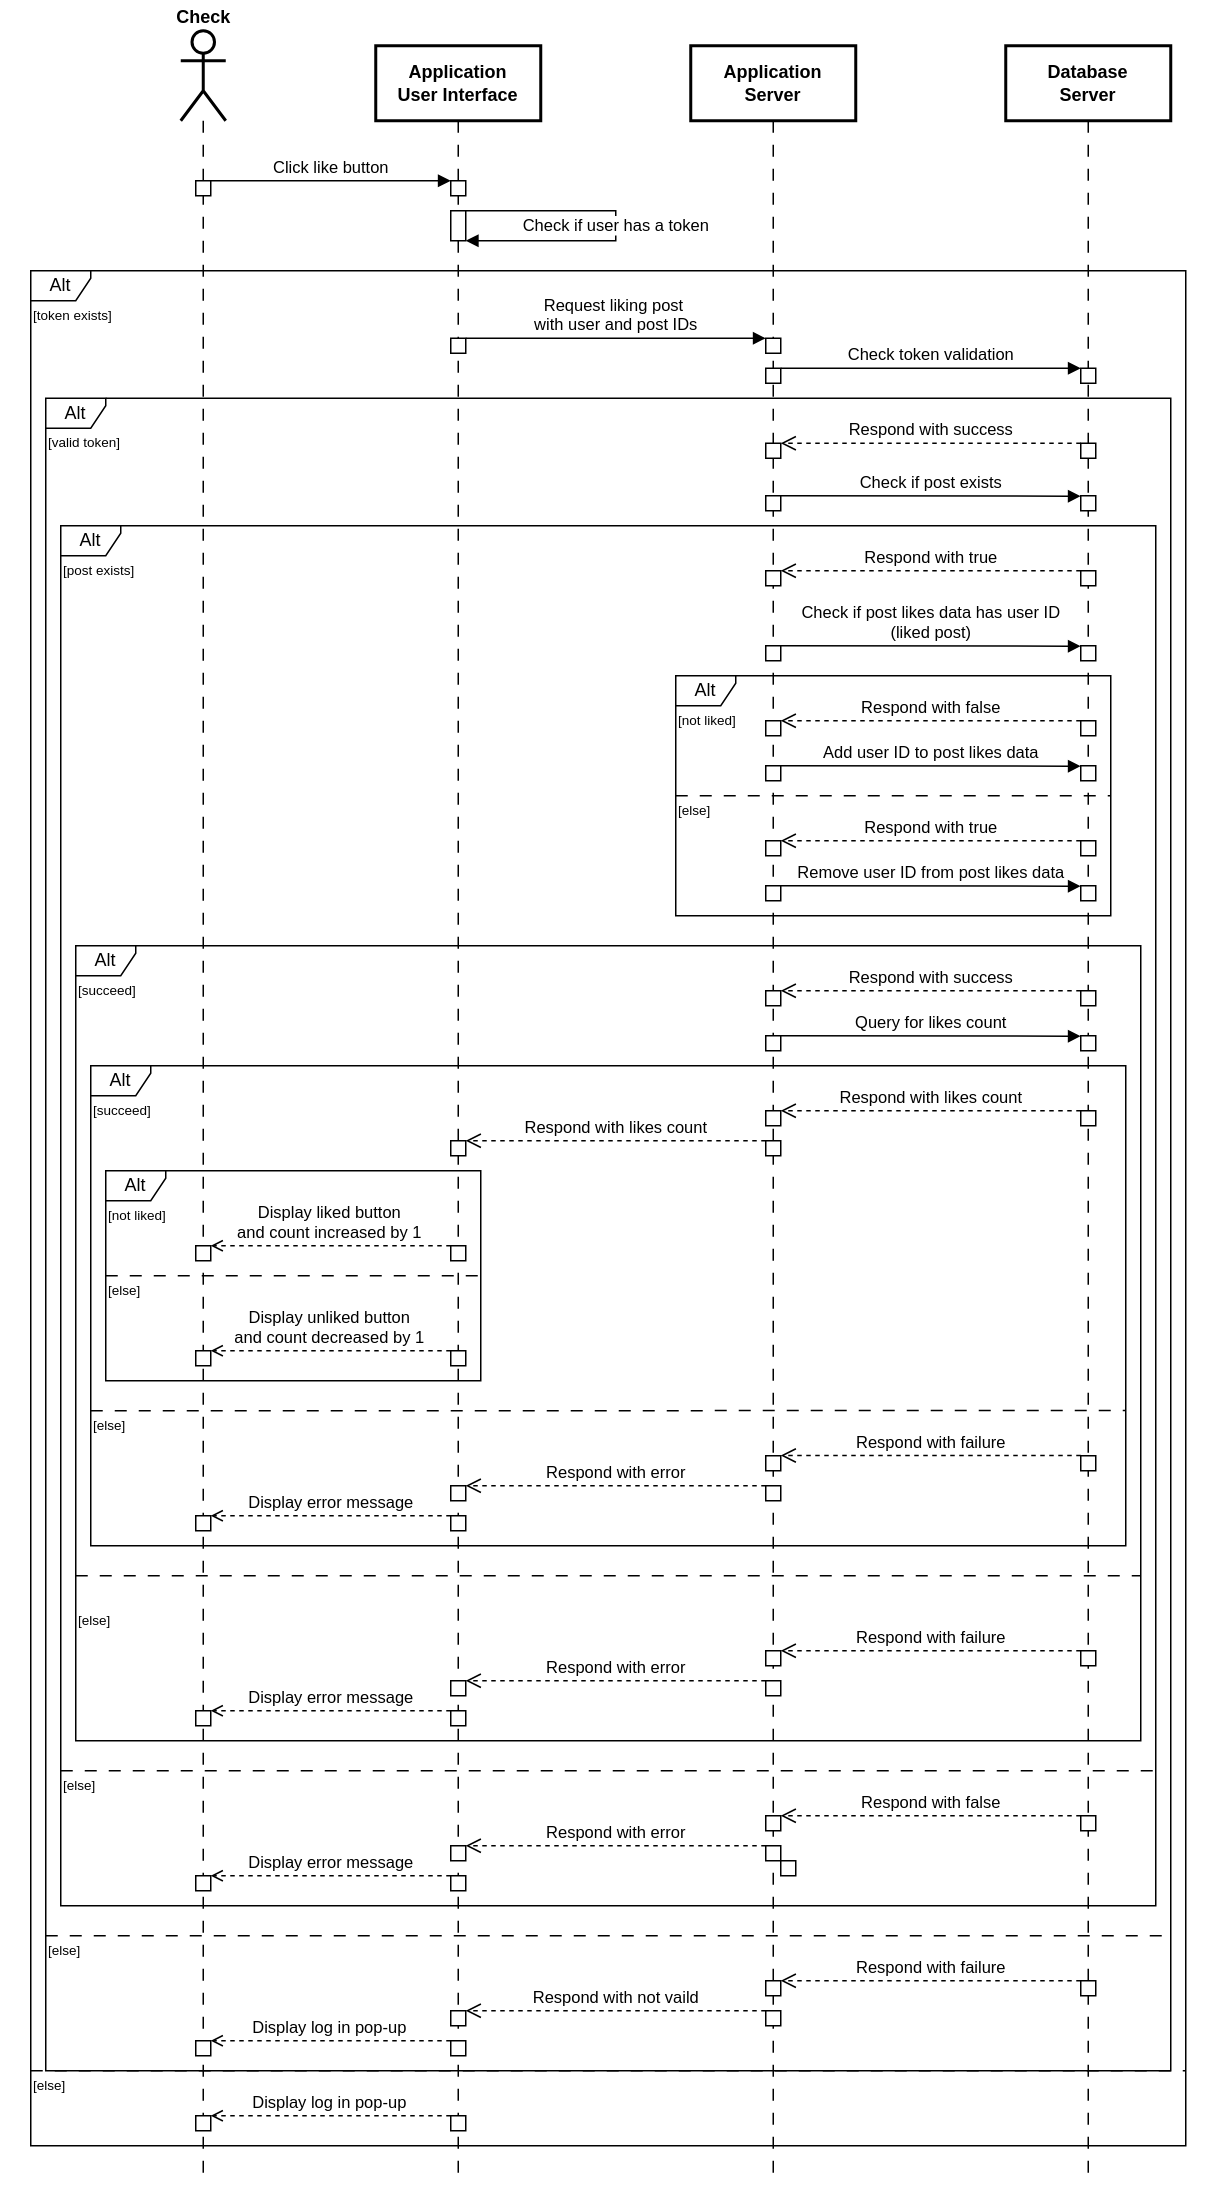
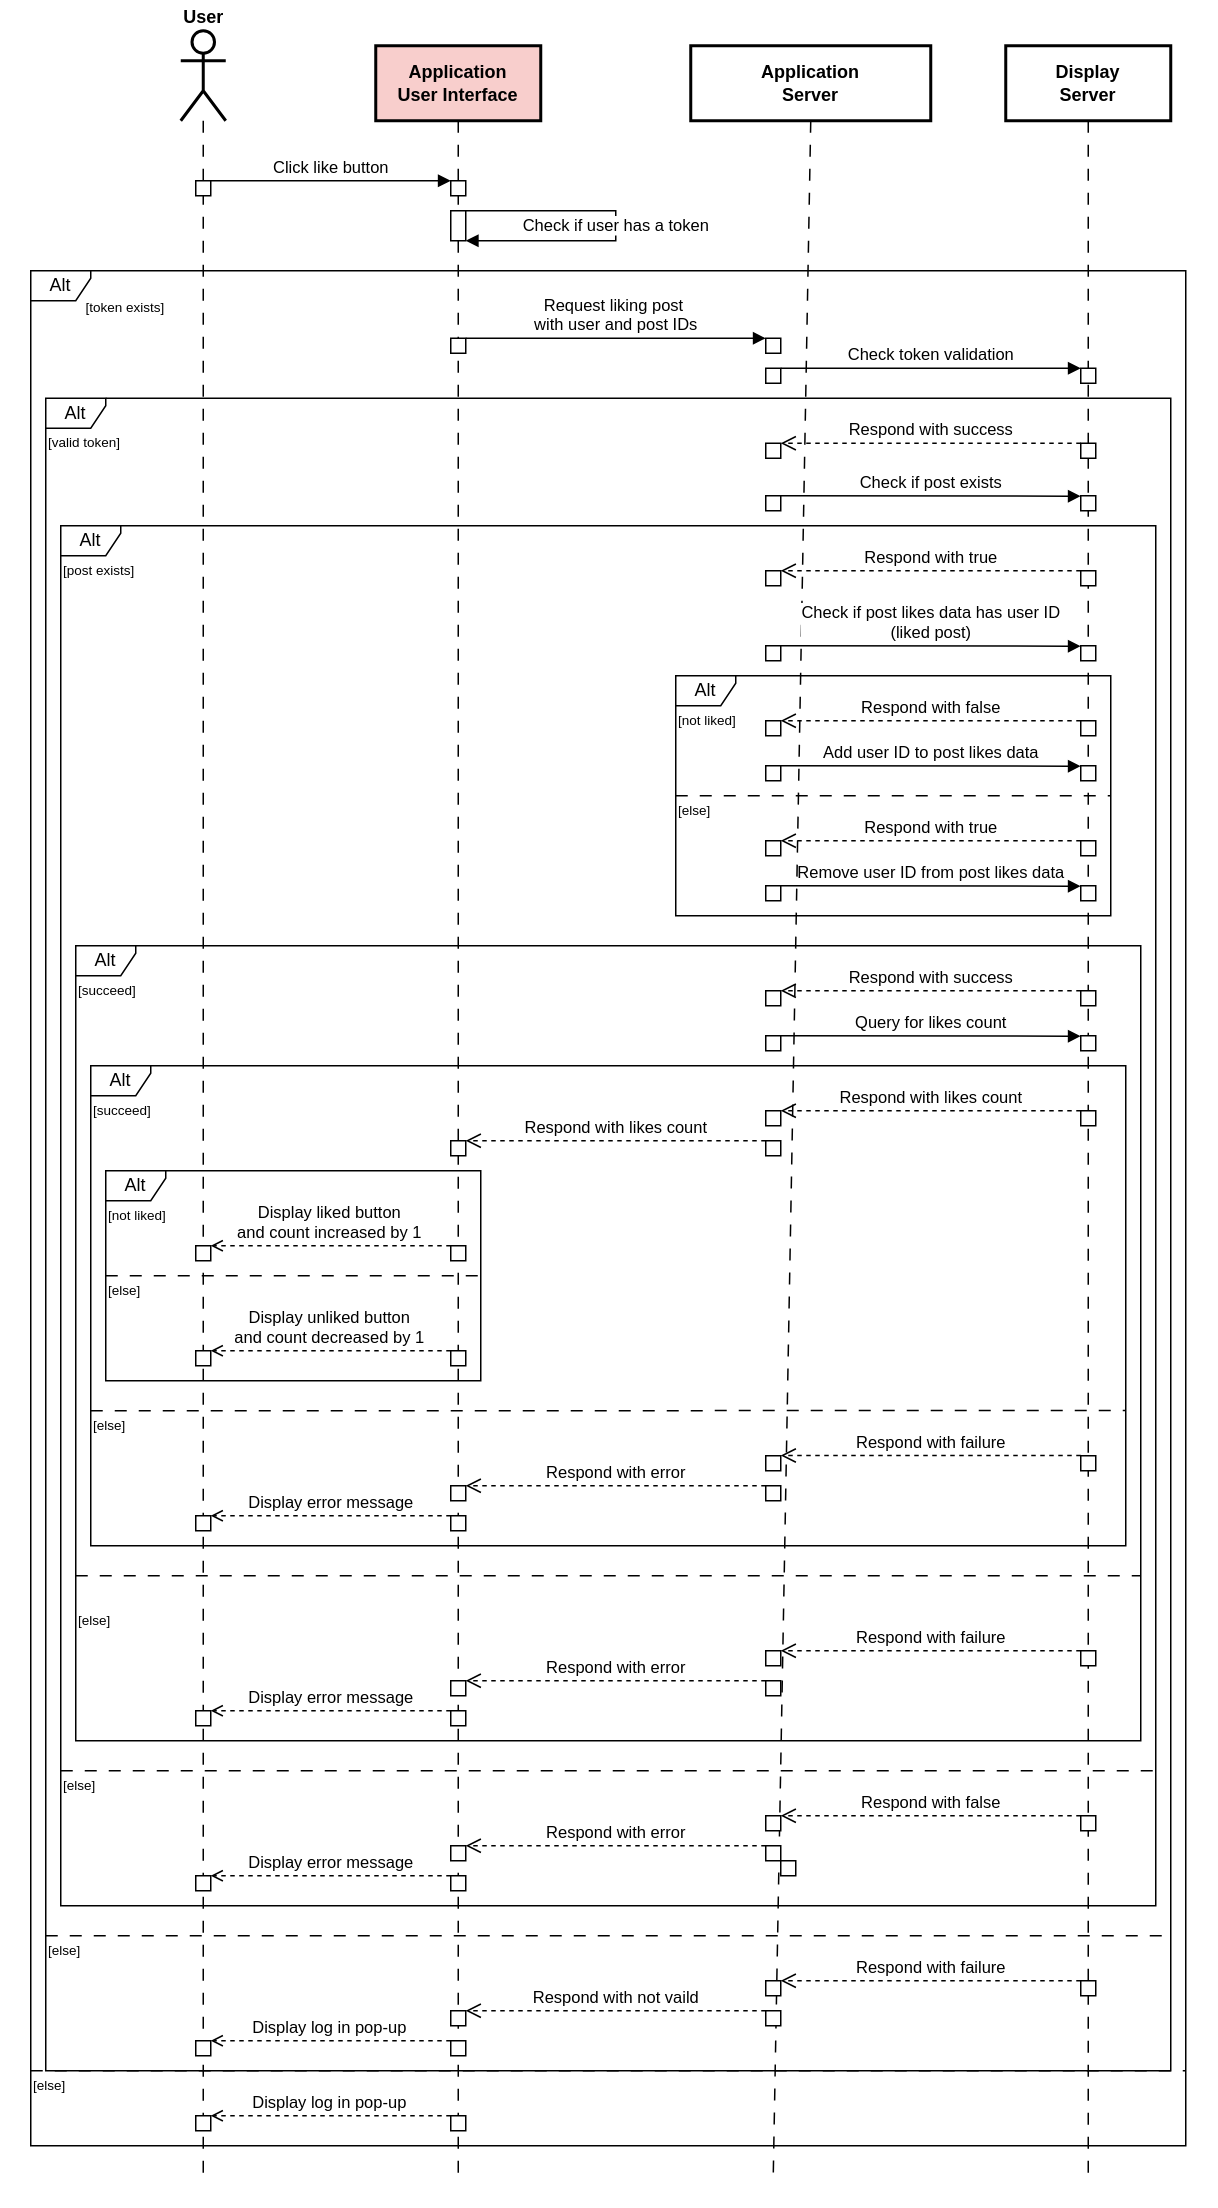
node "Check": label "Check" -> "User"
node "Application User Interface": fillcolor #ffffff -> #f8cecc
node "Application Server": size 165x75 -> 240x75
node "Database Server": label "Database Server" -> "Display Server"
node "[token exists]": moved (76, 316) -> (128, 308)
